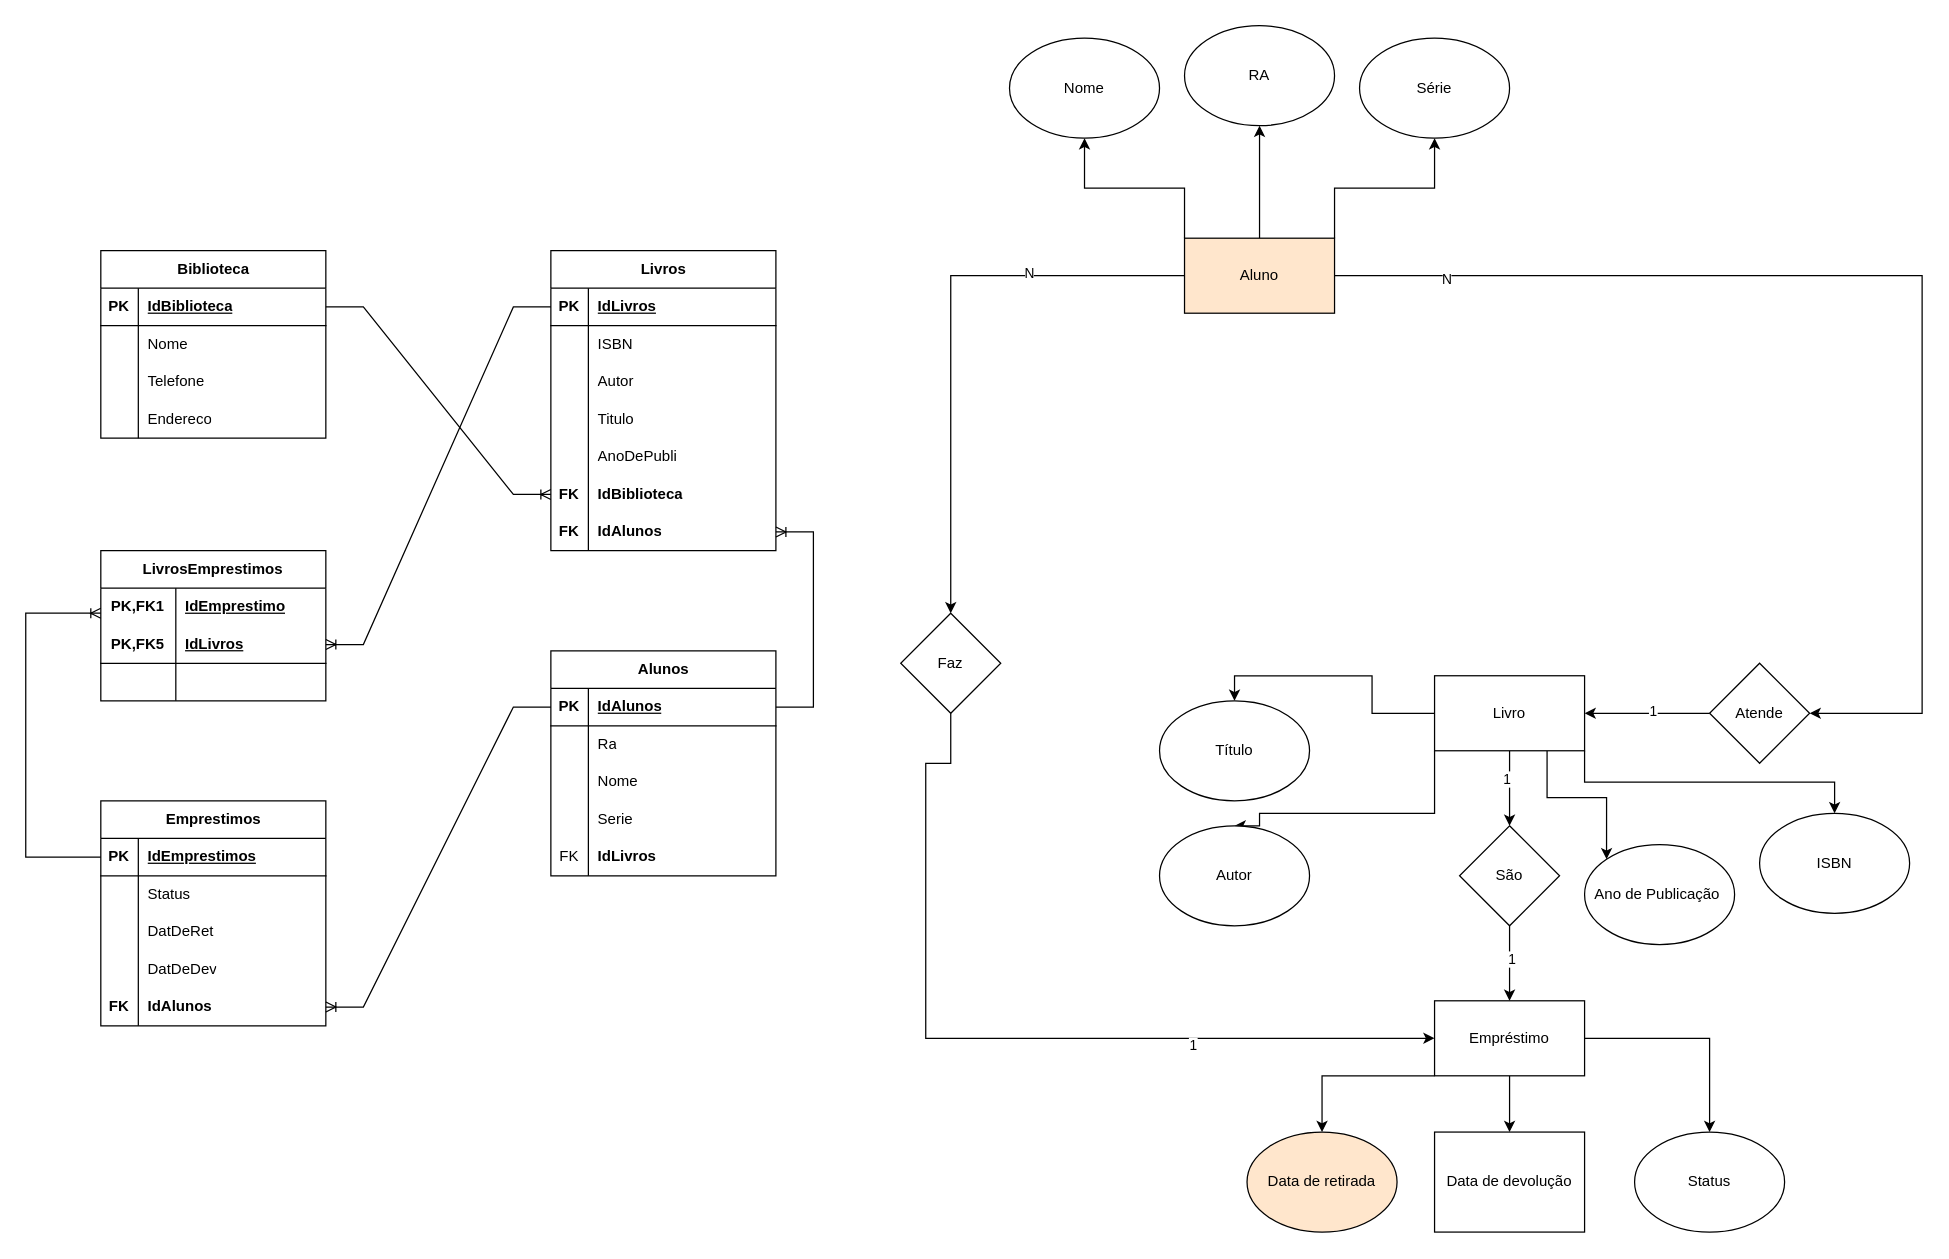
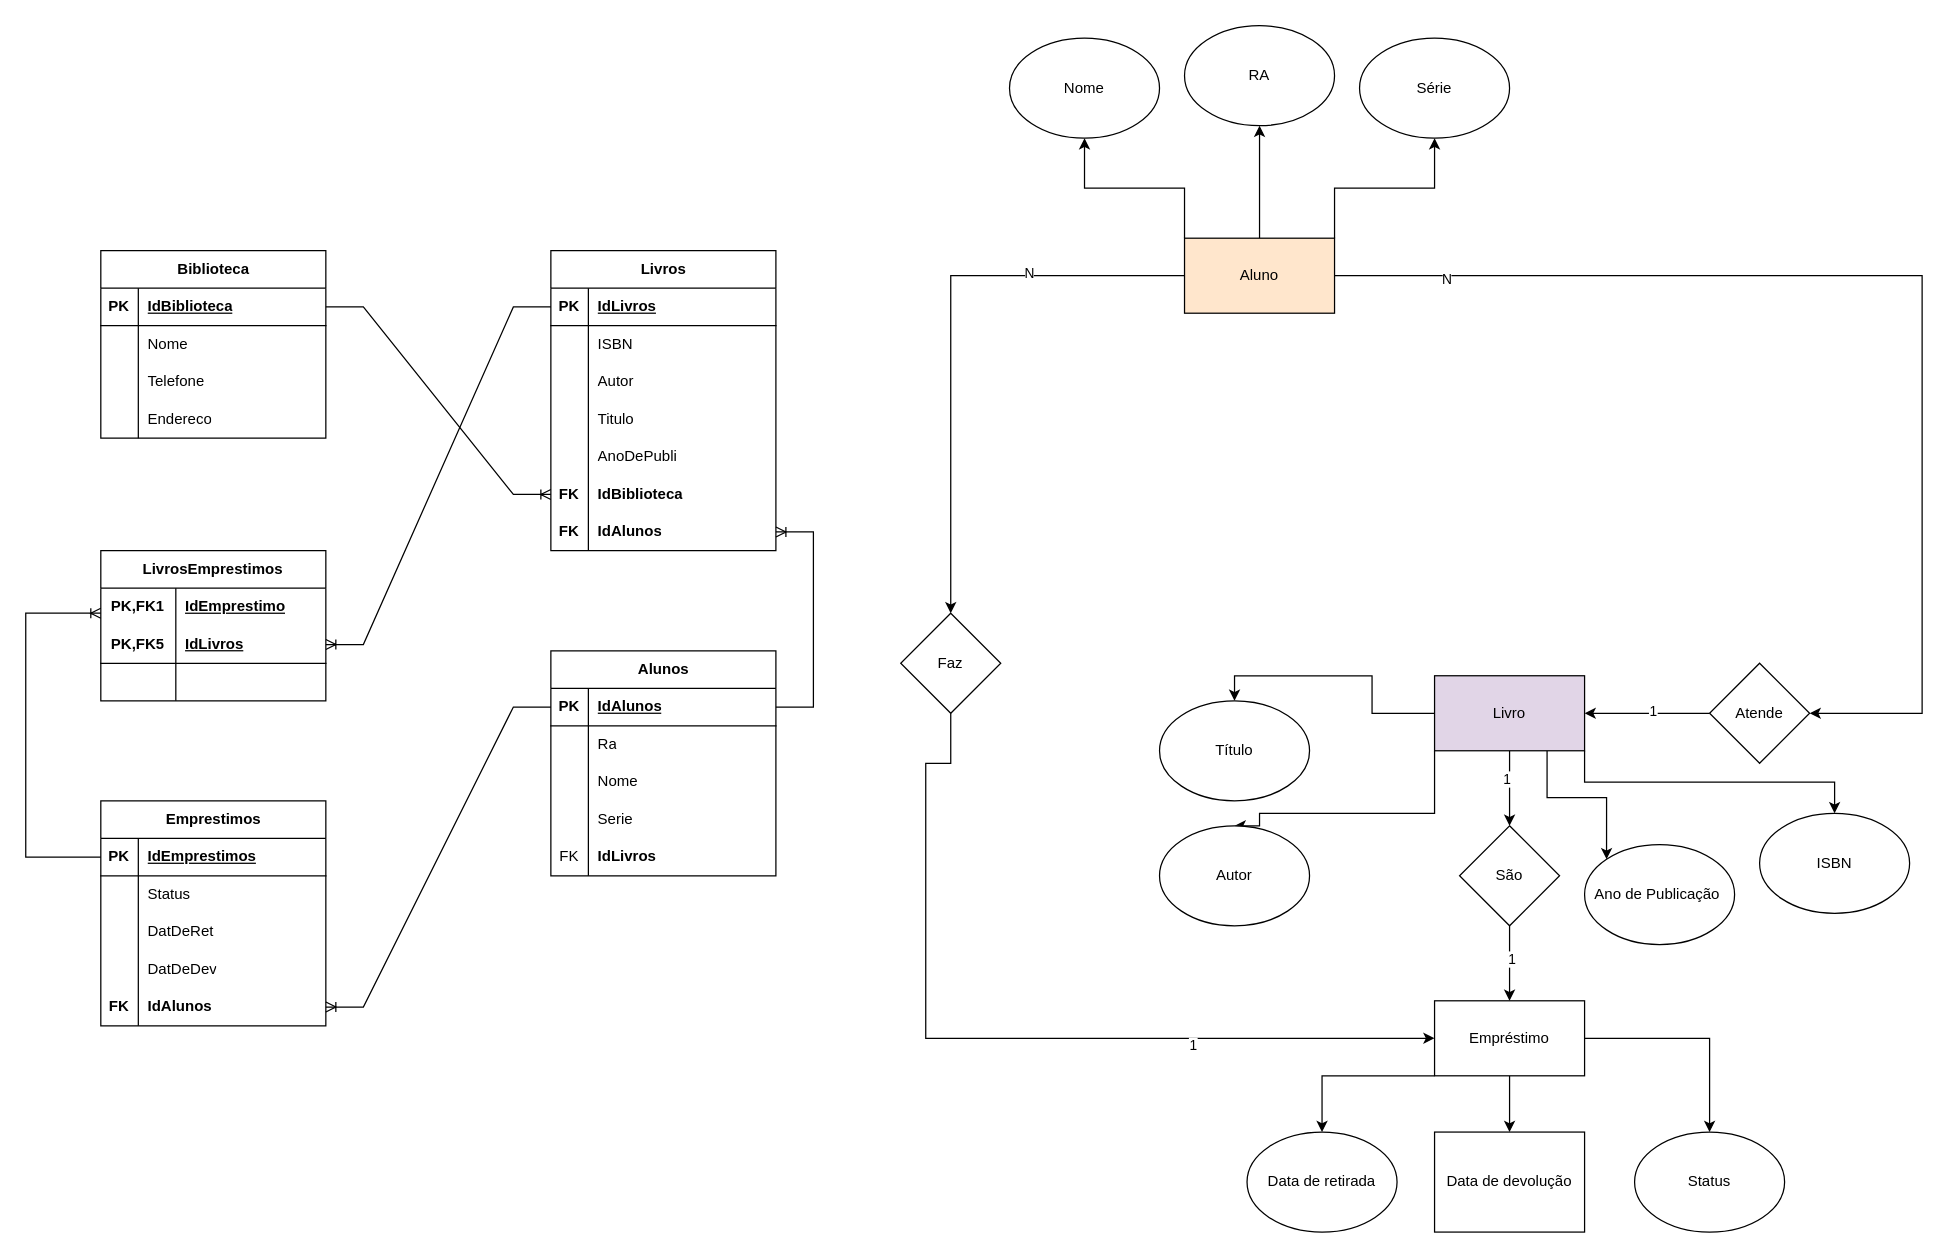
node "Livro": fillcolor #ffffff -> #e1d5e7
node "Data de retirada": fillcolor #ffe6cc -> #ffffff
